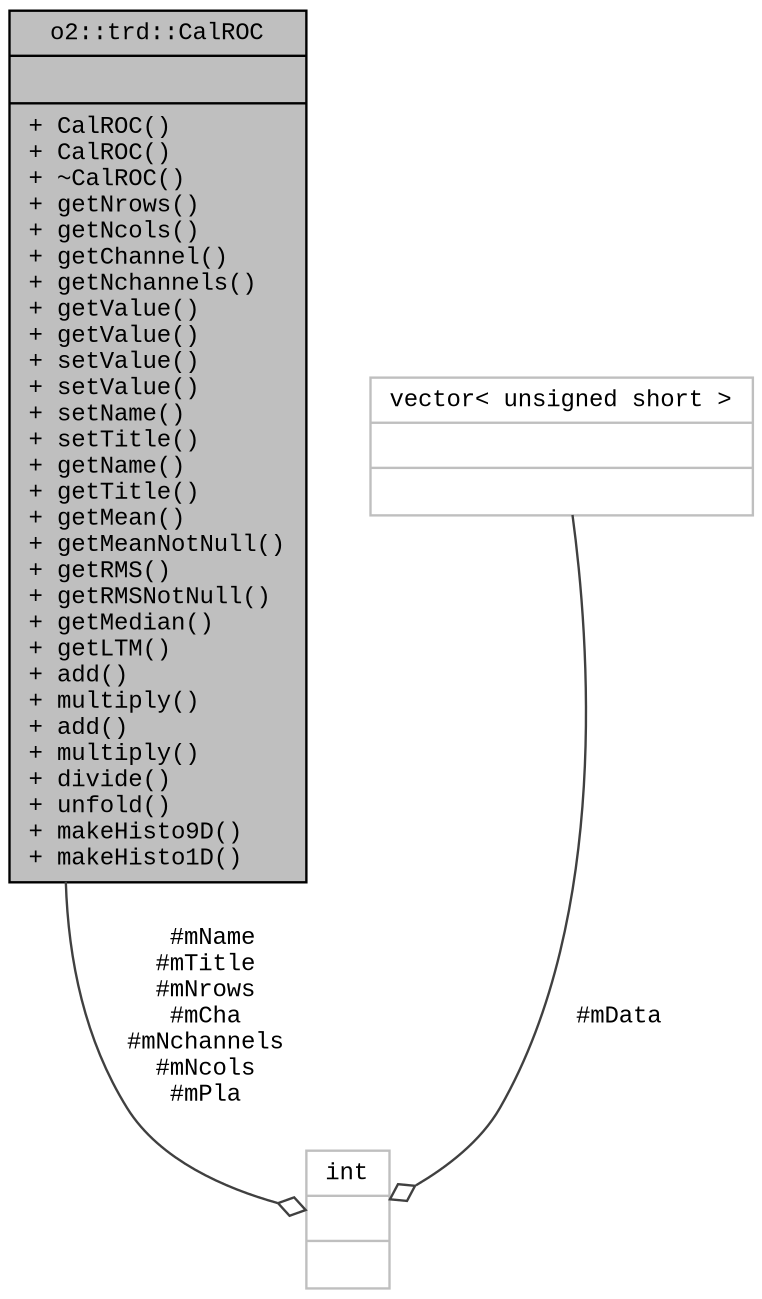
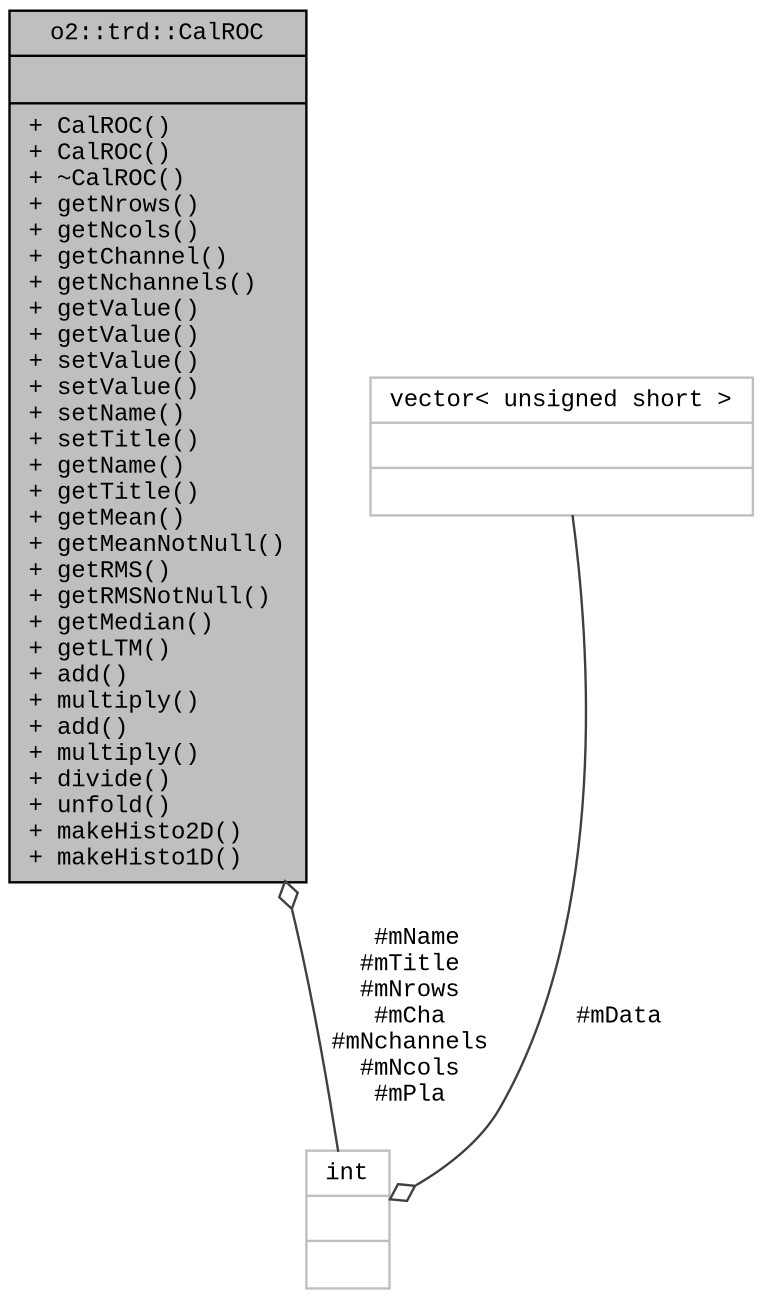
node "o2::trd::CalROC": text "+ makeHisto9D()" -> "+ makeHisto2D()"
edge "o2::trd::CalROC" -> "int": reversed
